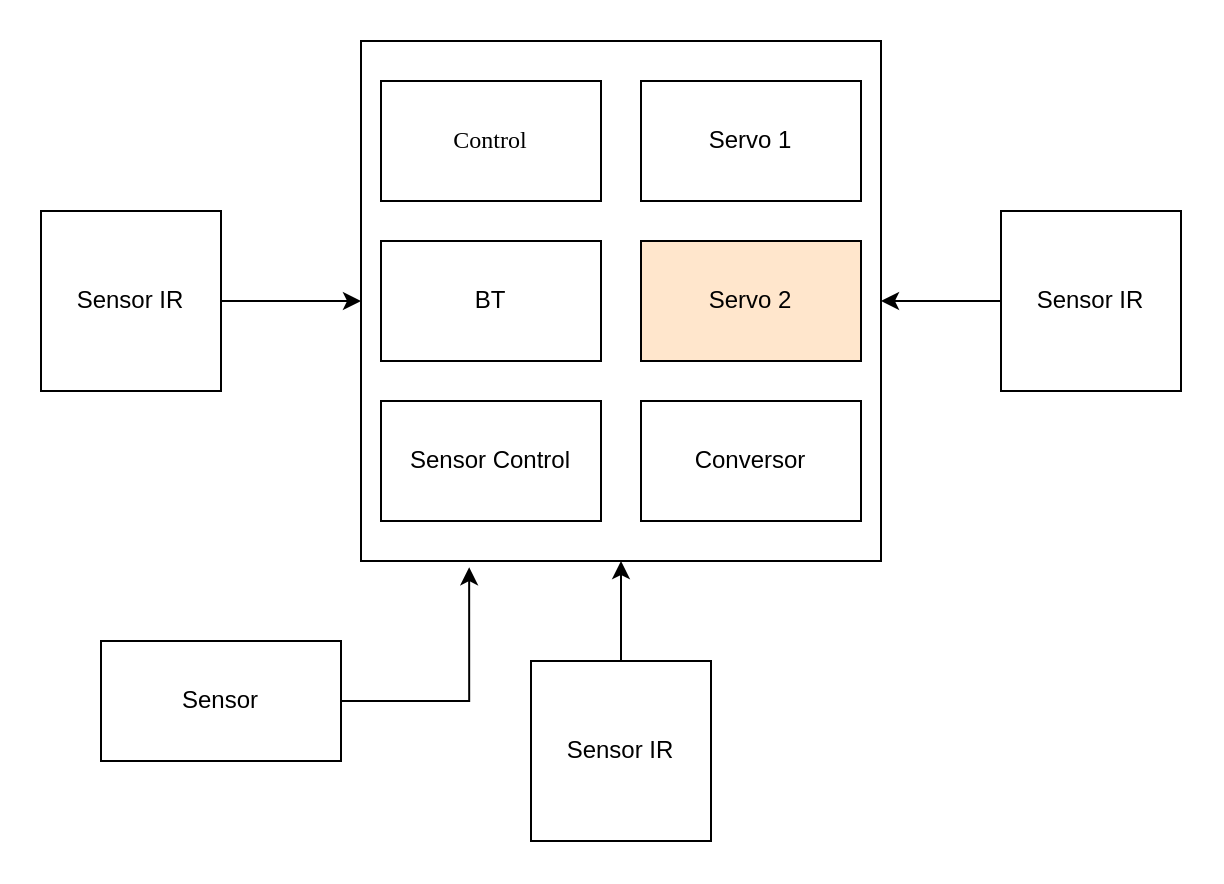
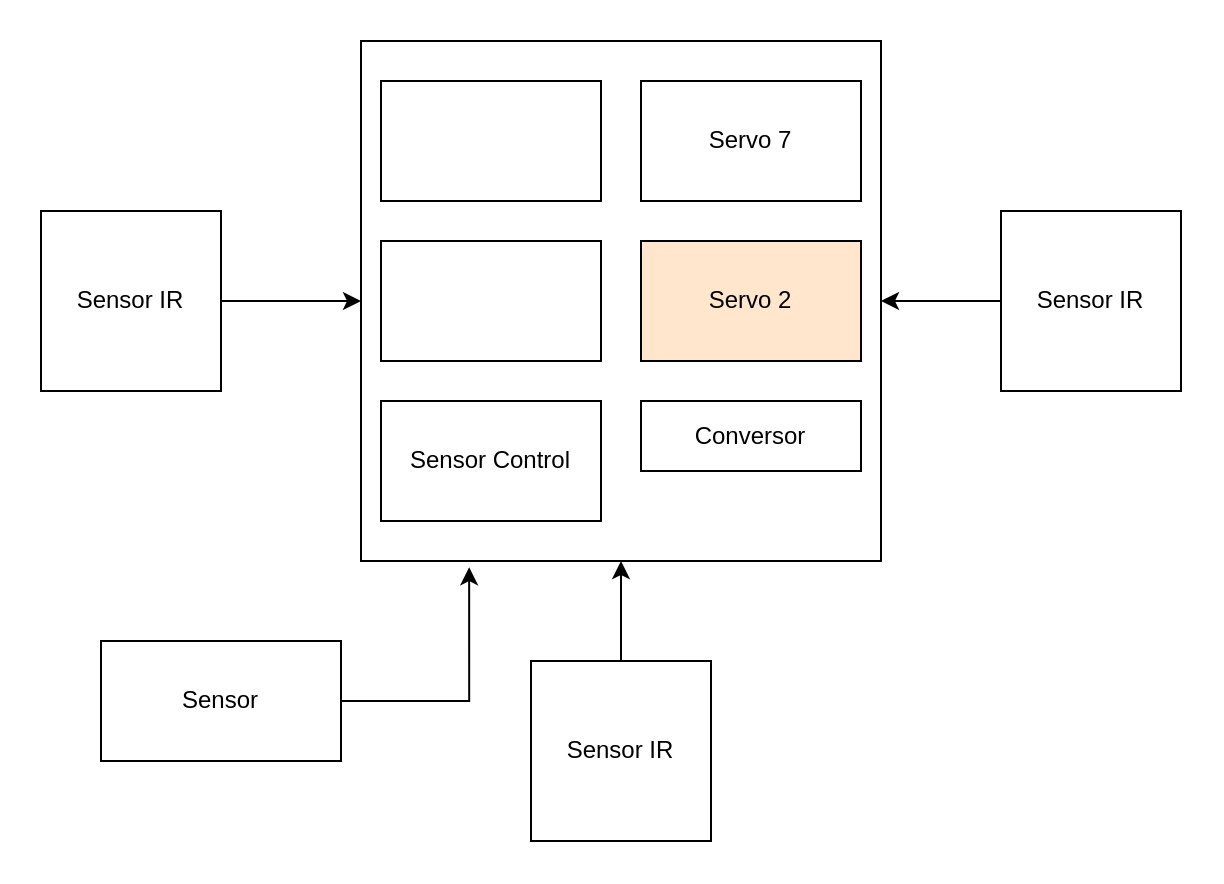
node "Control": removed
node "Servo 1": label "Servo 1" -> "Servo 7"
node "BT": removed
node "Conversor": size 220x120 -> 220x70
